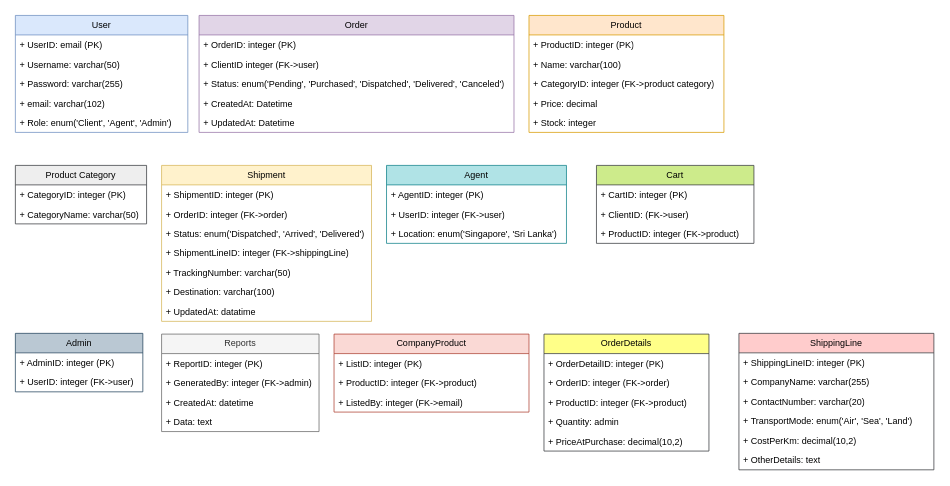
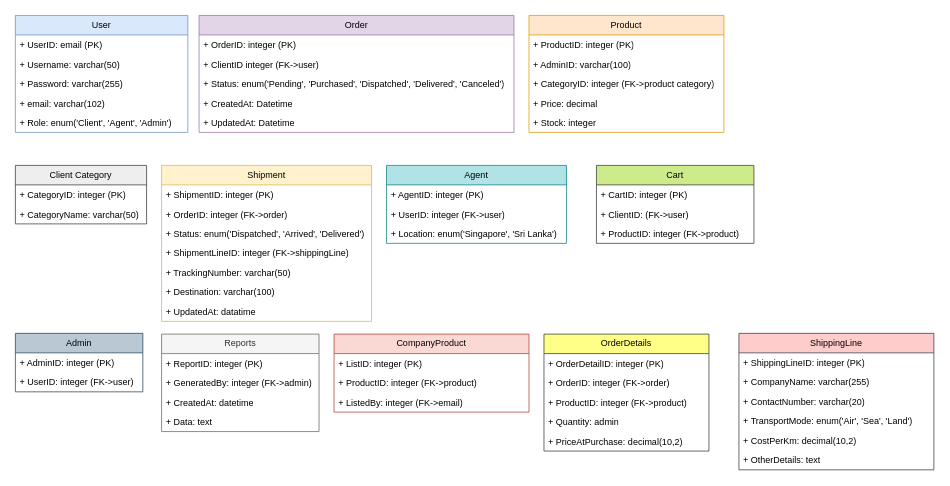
node "+ Name: varchar(100)": label "+ Name: varchar(100)" -> "+ AdminID: varchar(100)"
node "Product Category": label "Product Category" -> "Client Category"
